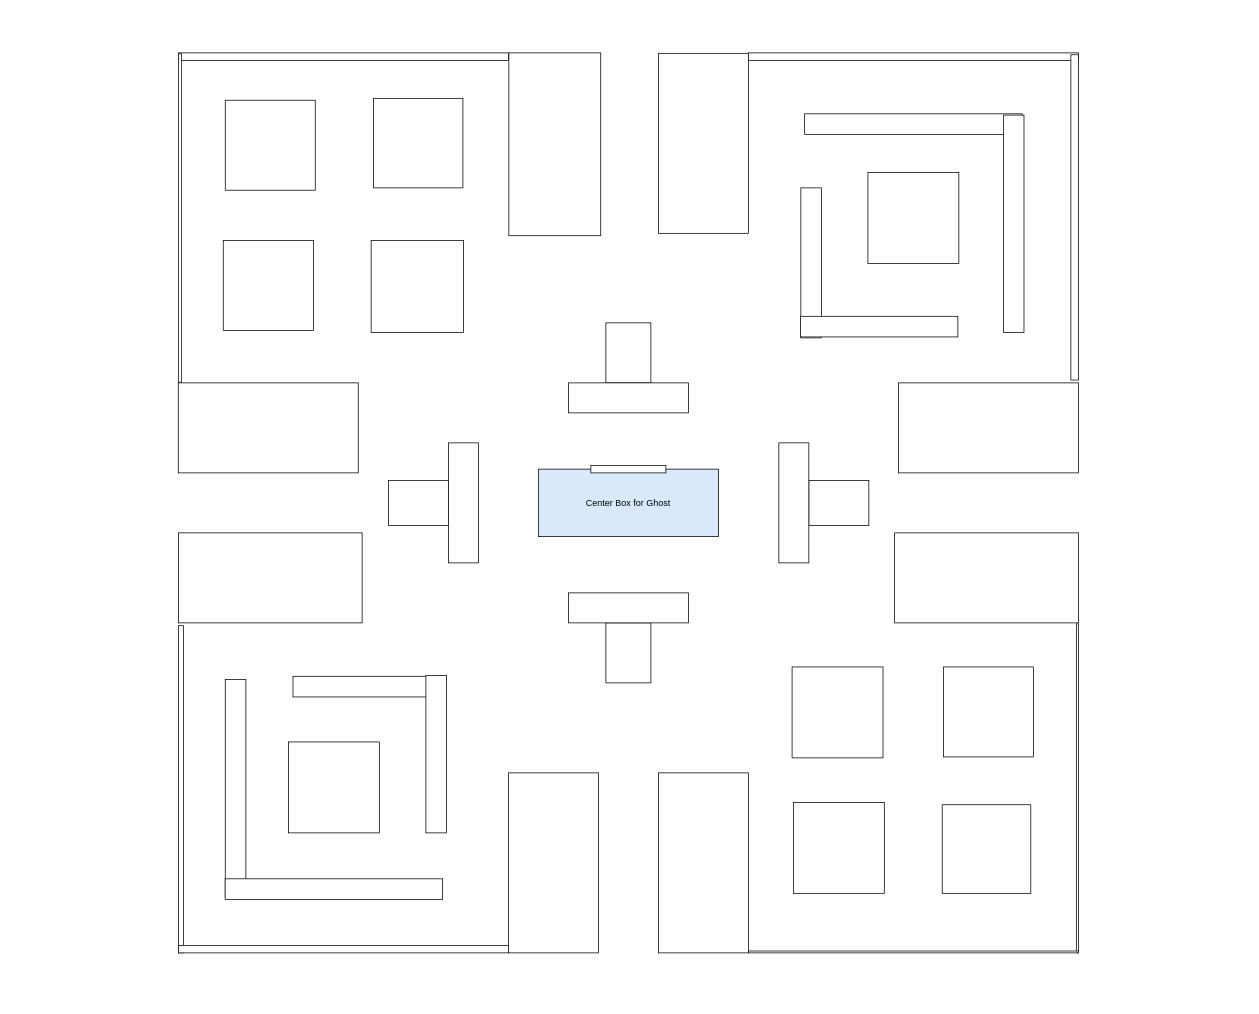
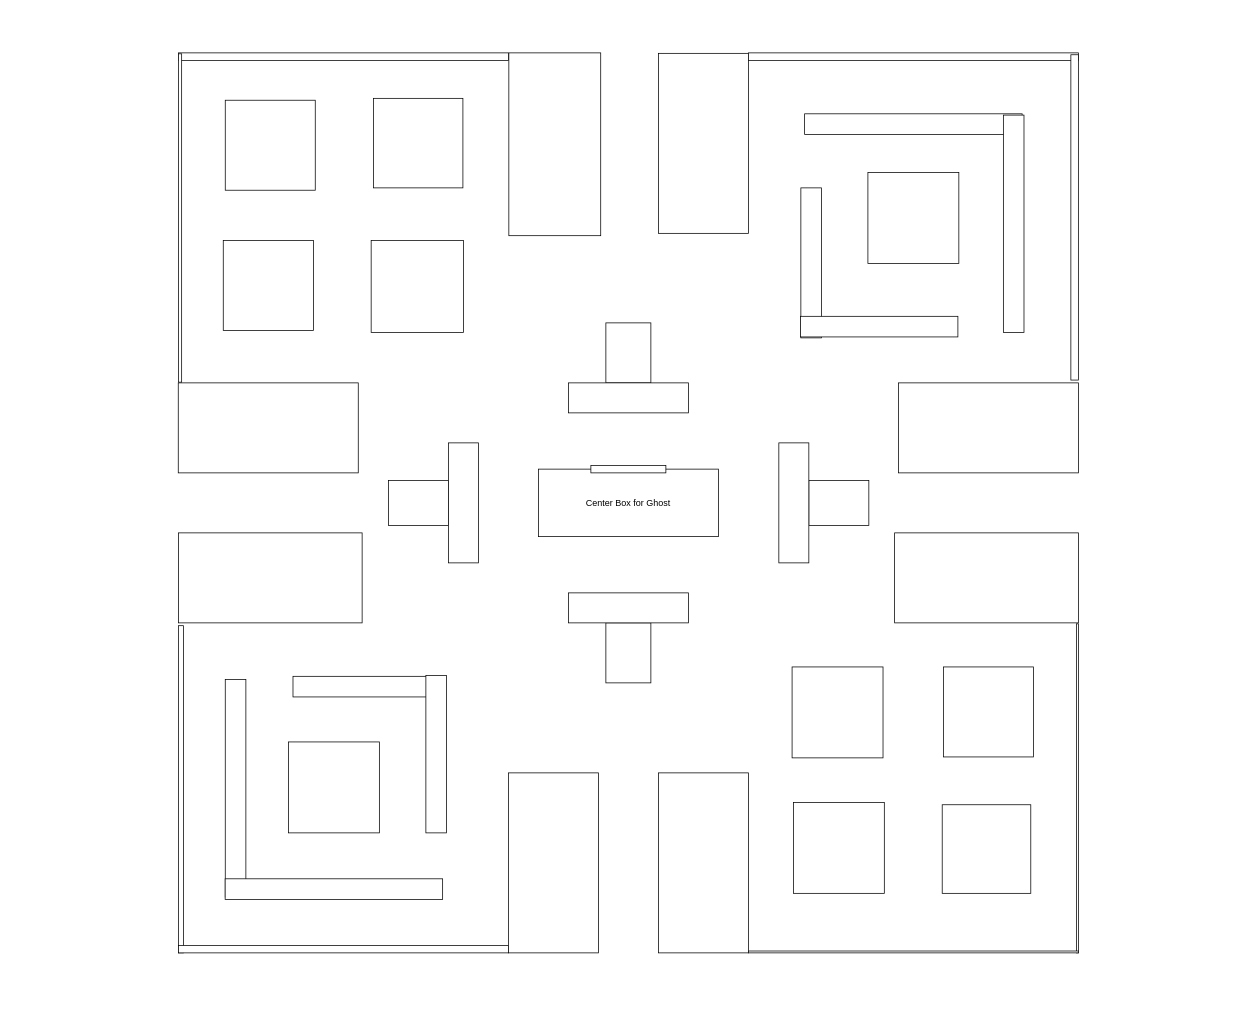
node "Center Box for Ghost": fillcolor #dae8fc -> #ffffff
